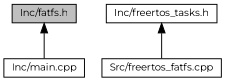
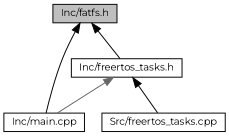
edge "Inc/freertos_tasks.h" -> "Inc/fatfs.h": added
node "Src/freertos_fatfs.cpp": label "Src/freertos_fatfs.cpp" -> "Src/freertos_tasks.cpp"
edge "Inc/main.cpp" -> "Inc/freertos_tasks.h": added
